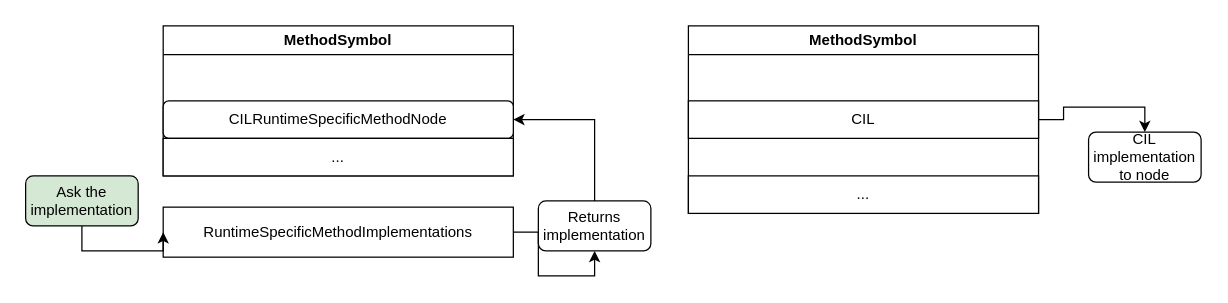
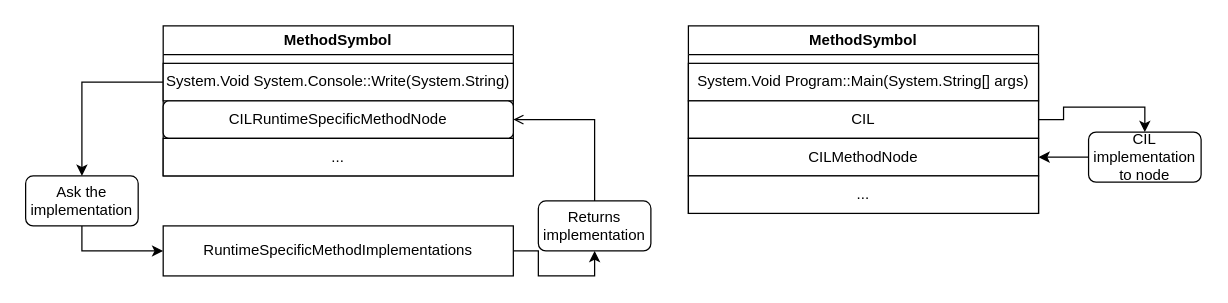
node "System.Void System.Console::Write(System.String)": added
node "System.Void Program::Main(System.String[] args)": added
edge "System.Void System.Console::Write(System.String)" -> "Ask the implementation": added
edge "Returns implementation" -> "CILRuntimeSpecificMethodNode": arrowhead classic -> open
node "CILMethodNode": added
edge "CIL implementation to node" -> "CILMethodNode": added
node "Ask the implementation": fillcolor #d5e8d4 -> #ffffff
node "RuntimeSpecificMethodImplementations": moved (338, 232) -> (338, 251)
